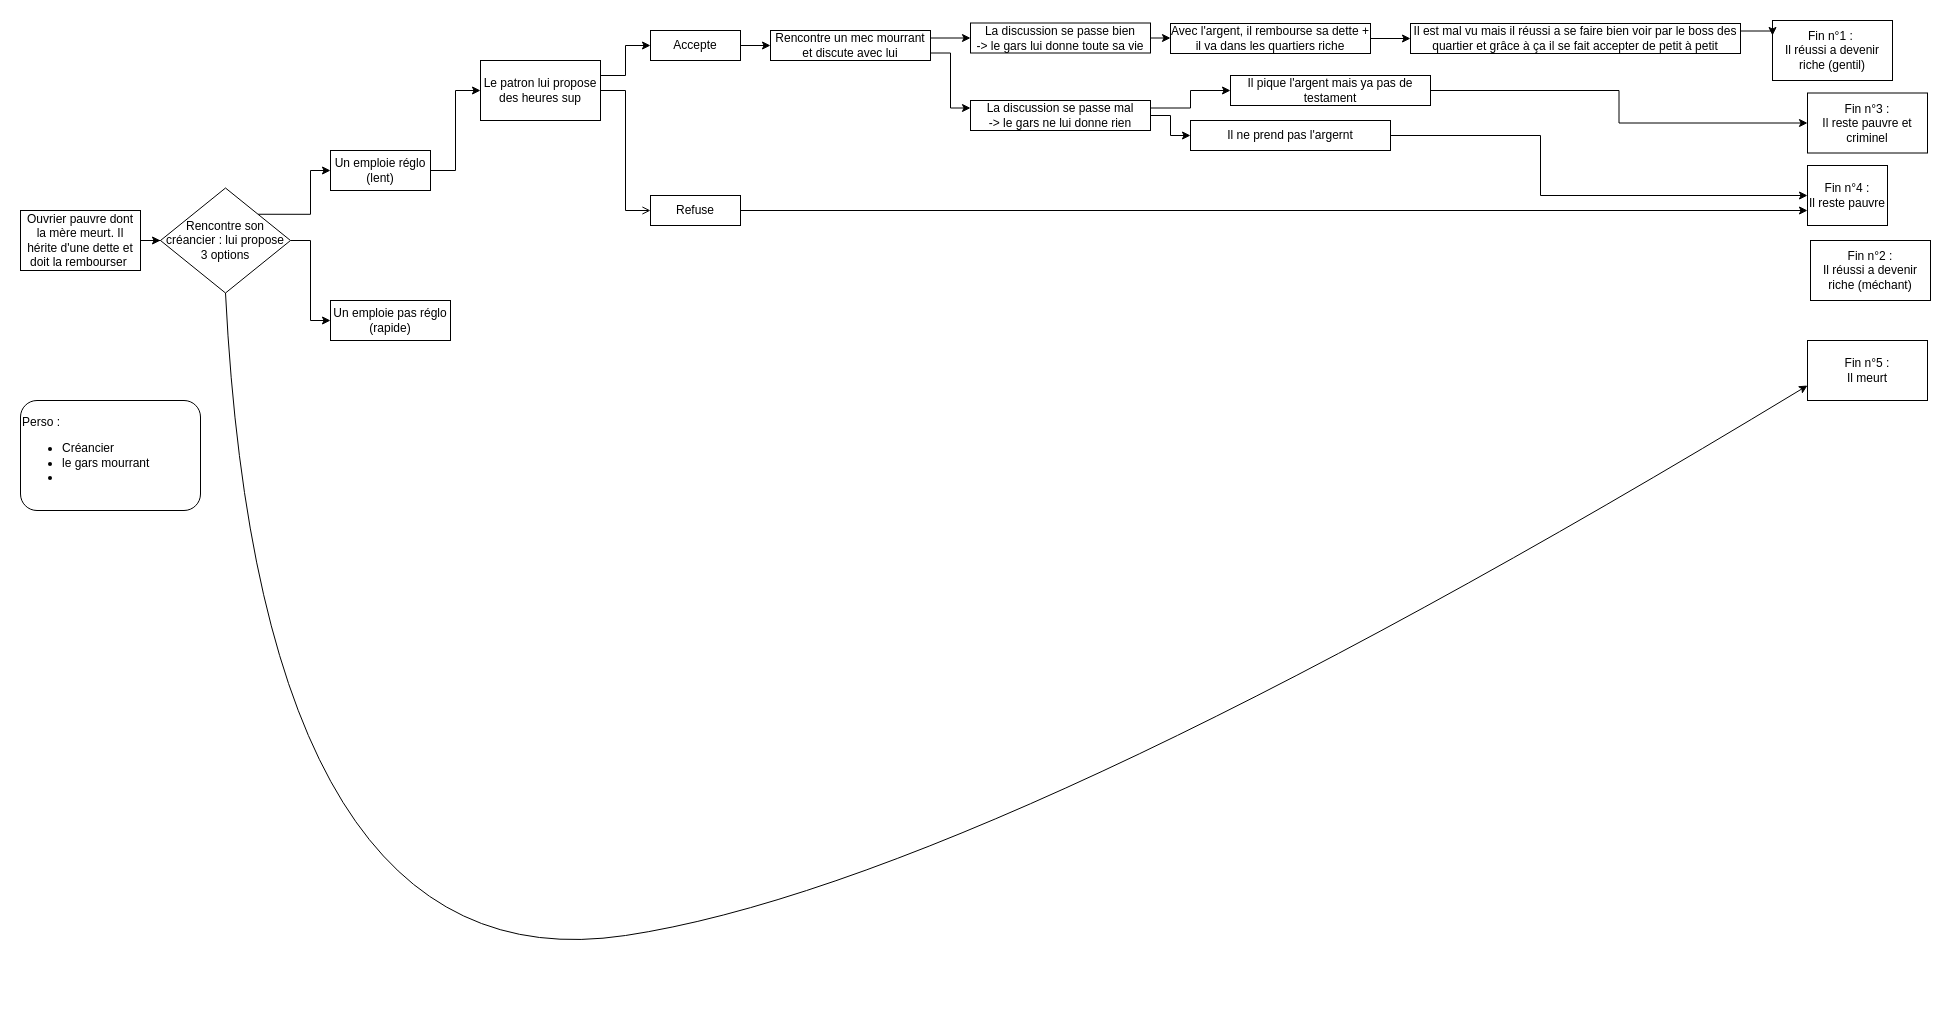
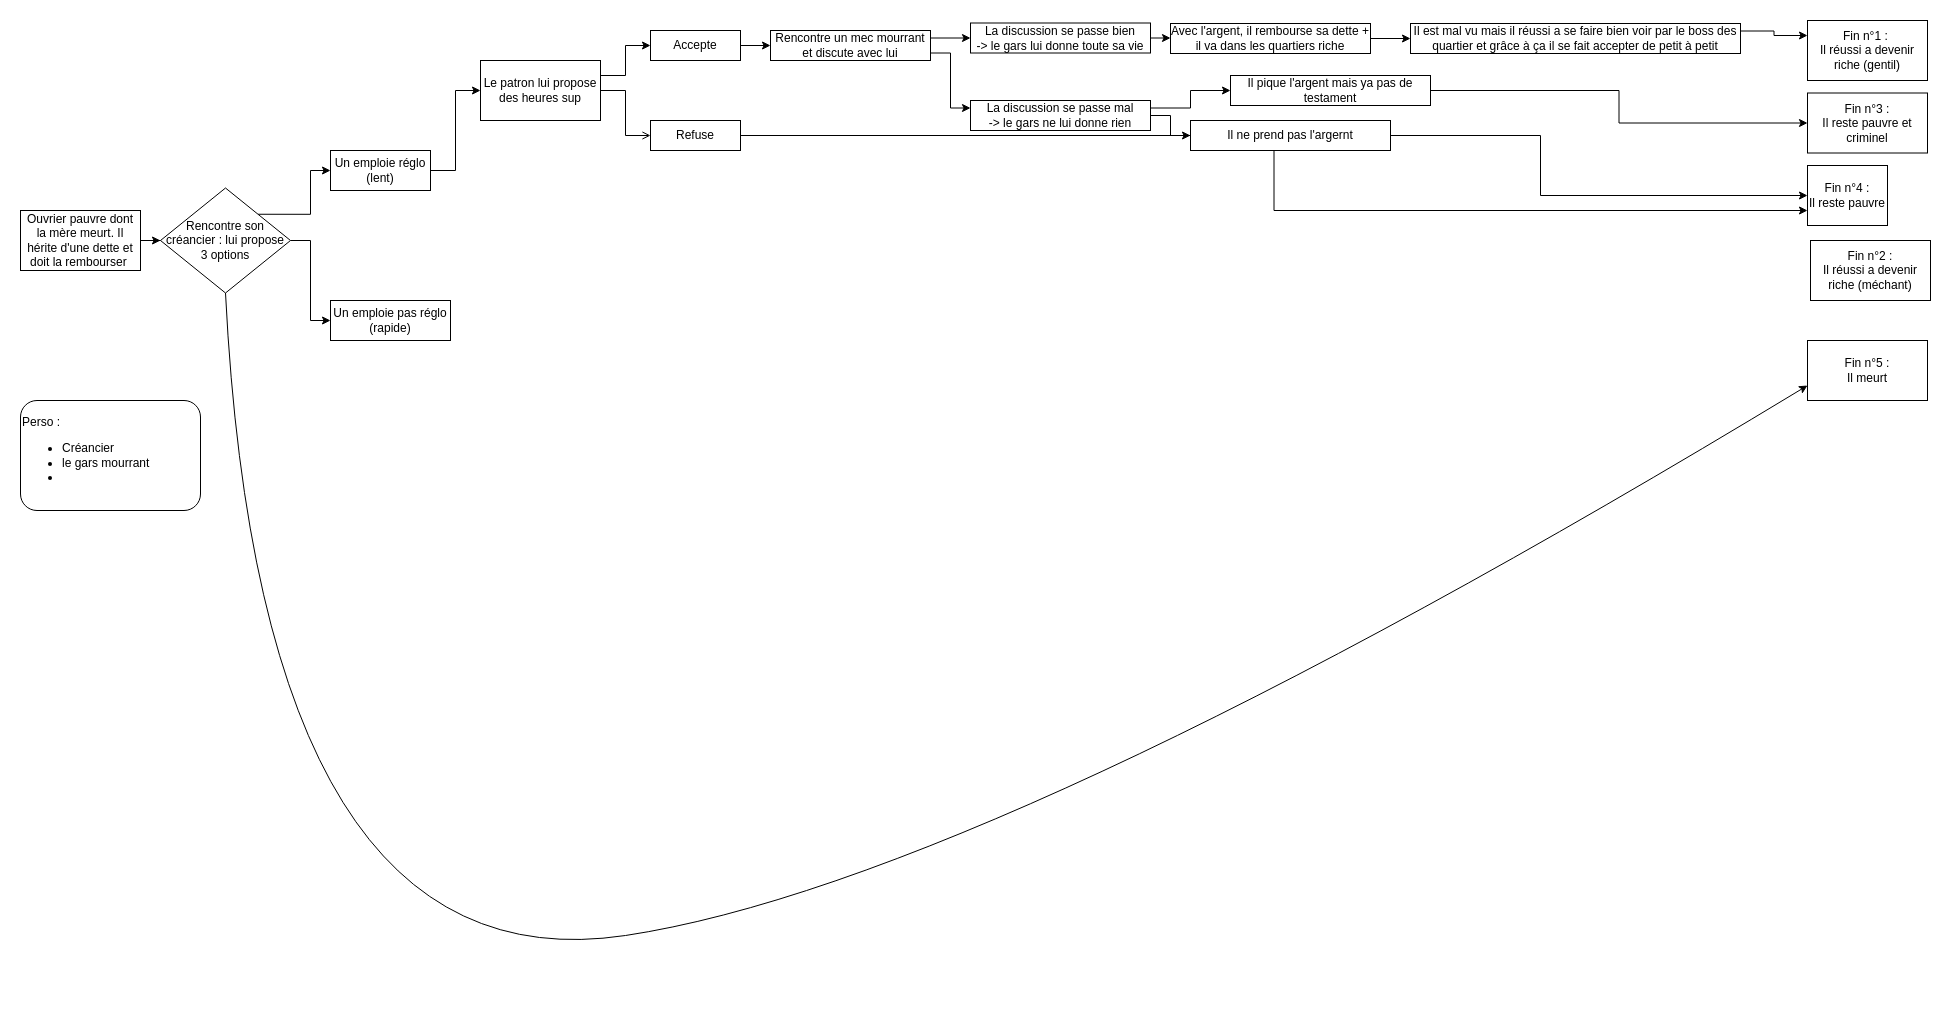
node "Fin n°1 : Il réussi a devenir riche (gentil)": moved (1833, 51) -> (1868, 51)
node "Refuse": moved (696, 211) -> (696, 136)
